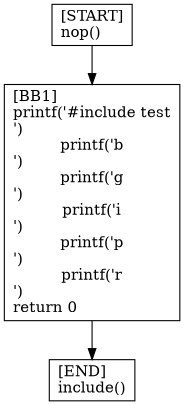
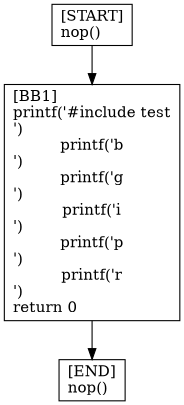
node "[END] include()": label "[END] include()" -> "[END] nop()"
